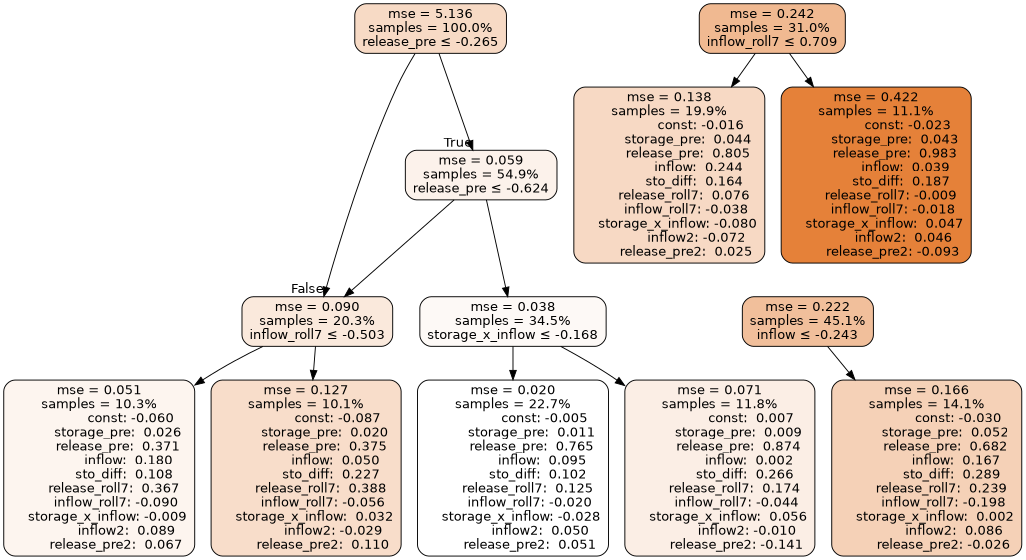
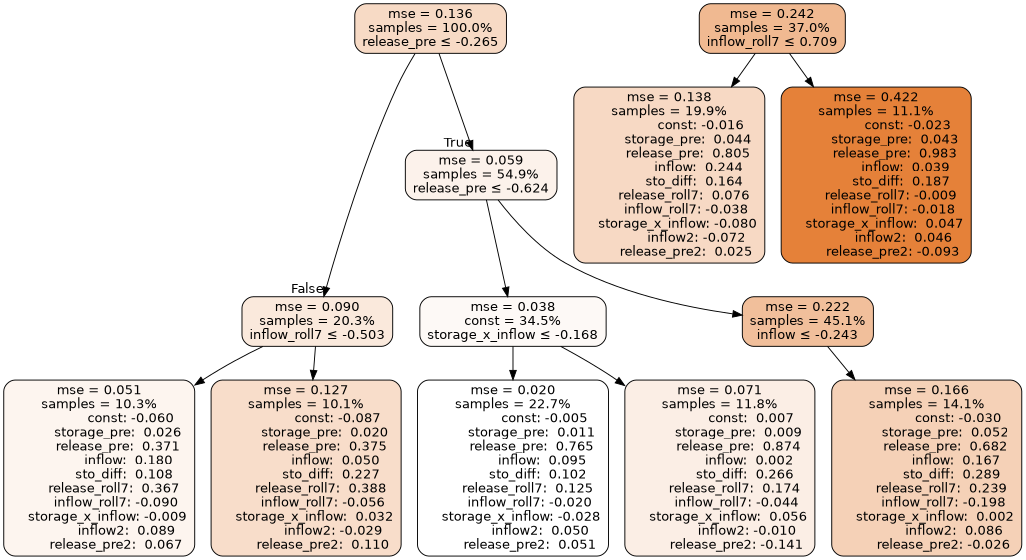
node "mse = 5.136 samples = 100.0% release_pre ≤ -0.265": label "mse = 5.136 samples = 100.0% release_pre ≤ -0.265" -> "mse = 0.136 samples = 100.0% release_pre ≤ -0.265"
node "mse = 0.242 samples = 31.0% inflow_roll7 ≤ 0.709": label "mse = 0.242 samples = 31.0% inflow_roll7 ≤ 0.709" -> "mse = 0.242 samples = 37.0% inflow_roll7 ≤ 0.709"
edge "mse = 0.059 samples = 54.9% release_pre ≤ -0.624" -> "mse = 0.090 samples = 20.3% inflow_roll7 ≤ -0.503": now "mse = 0.059 samples = 54.9% release_pre ≤ -0.624" -> "mse = 0.222 samples = 45.1% inflow ≤ -0.243"
node "mse = 0.038 samples = 34.5% storage_x_inflow ≤ -0.168": label "mse = 0.038 samples = 34.5% storage_x_inflow ≤ -0.168" -> "mse = 0.038 const = 34.5% storage_x_inflow ≤ -0.168"
